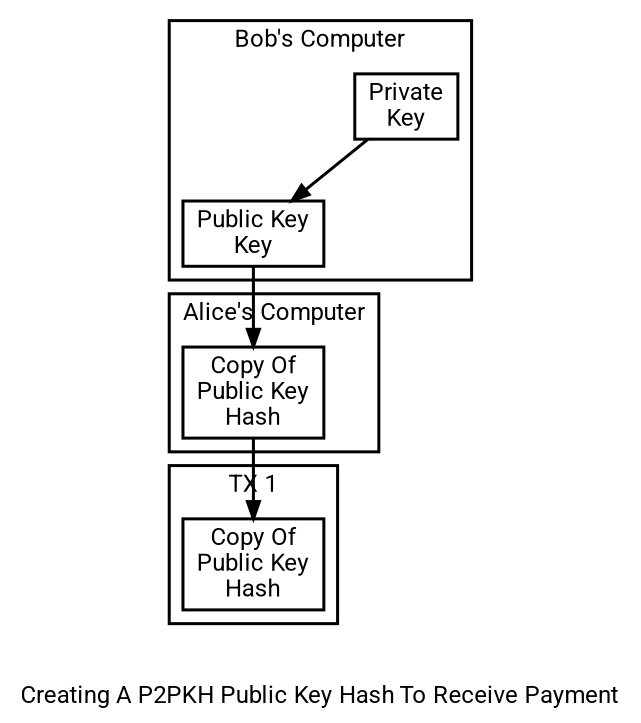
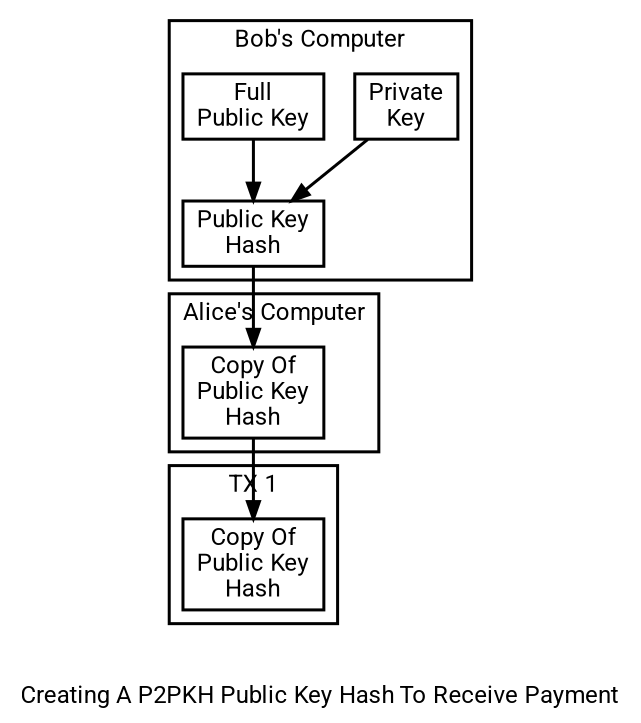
node "Full Public Key": added
node "Public Key Key": label "Public Key Key" -> "Public Key Hash"
